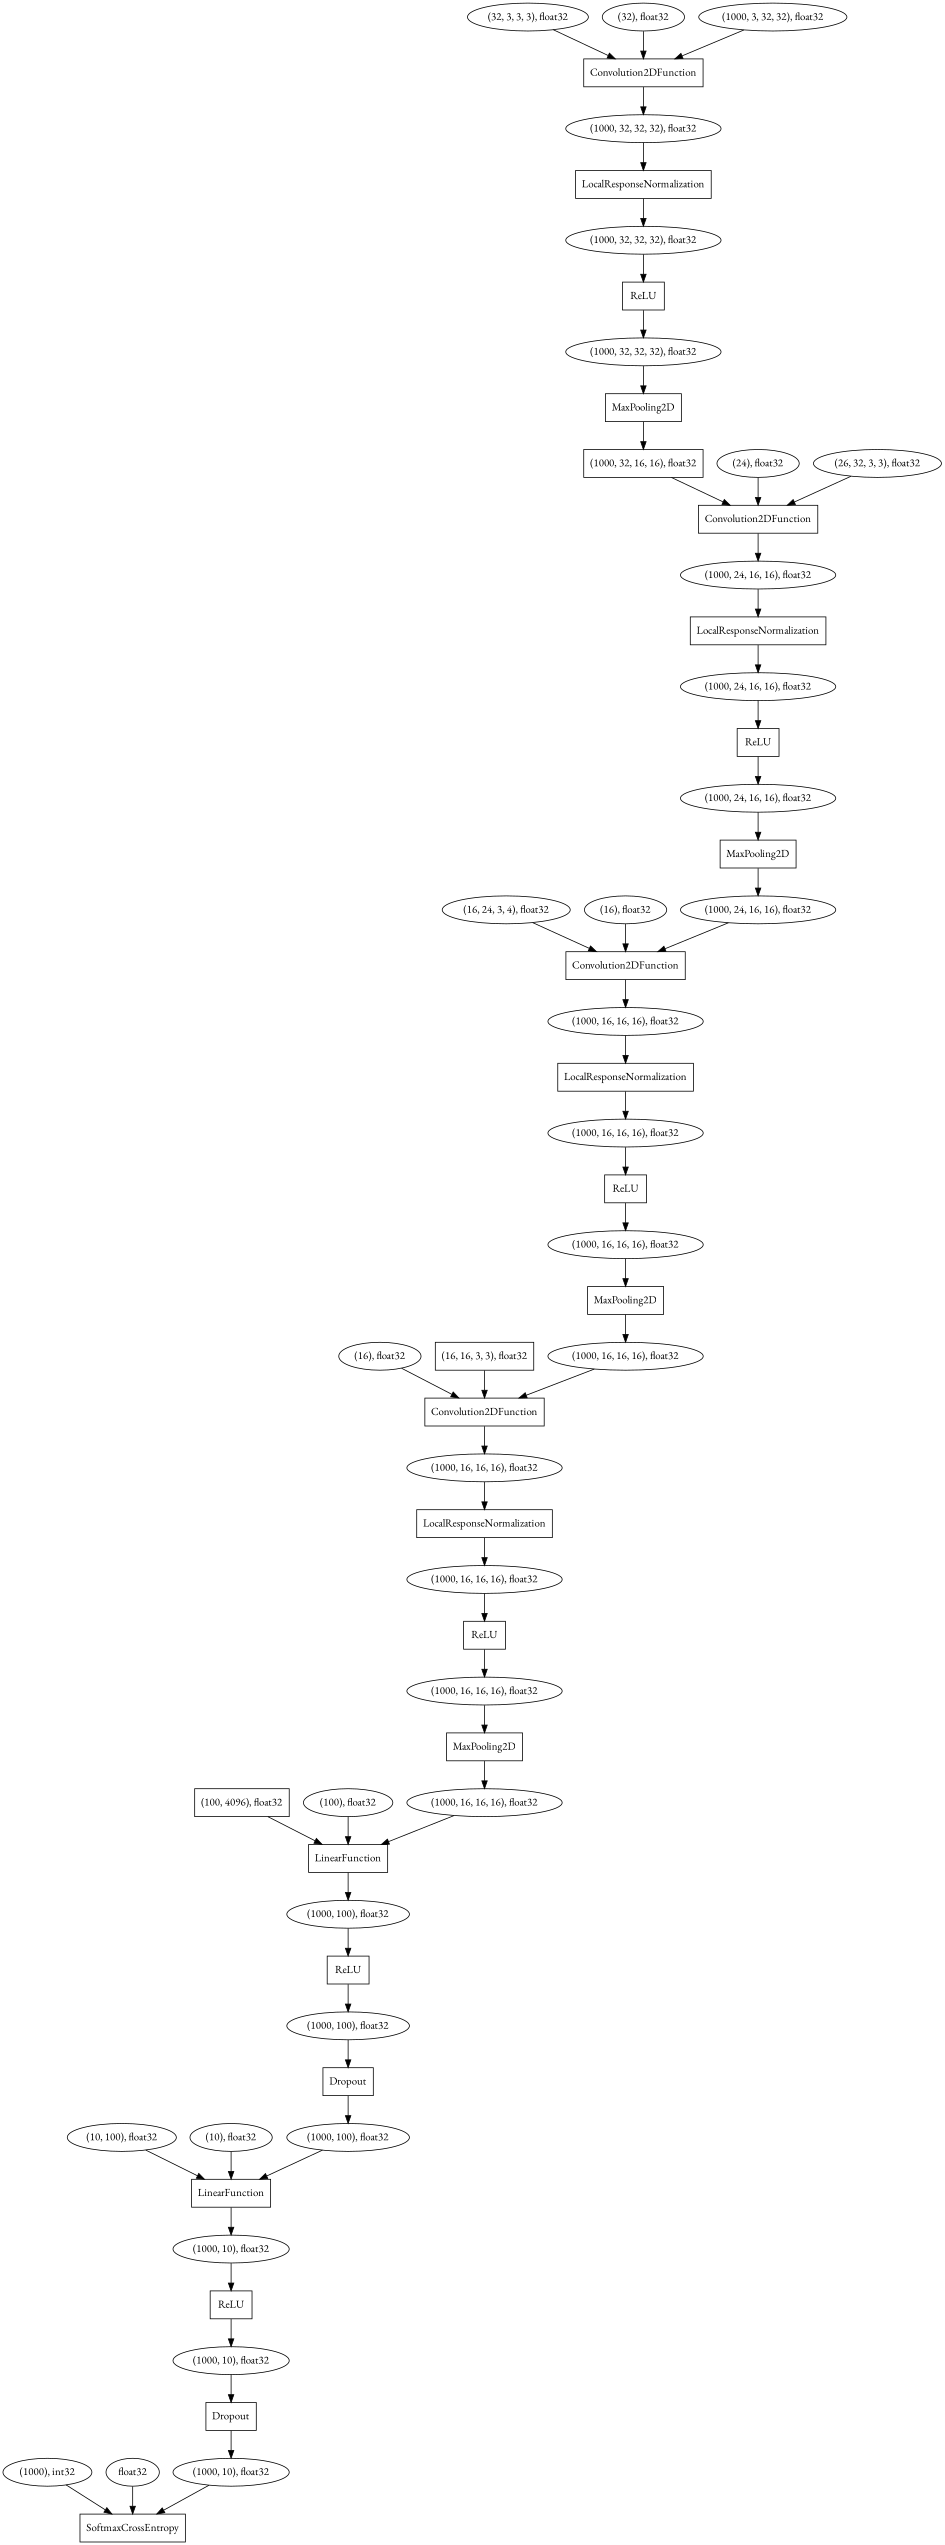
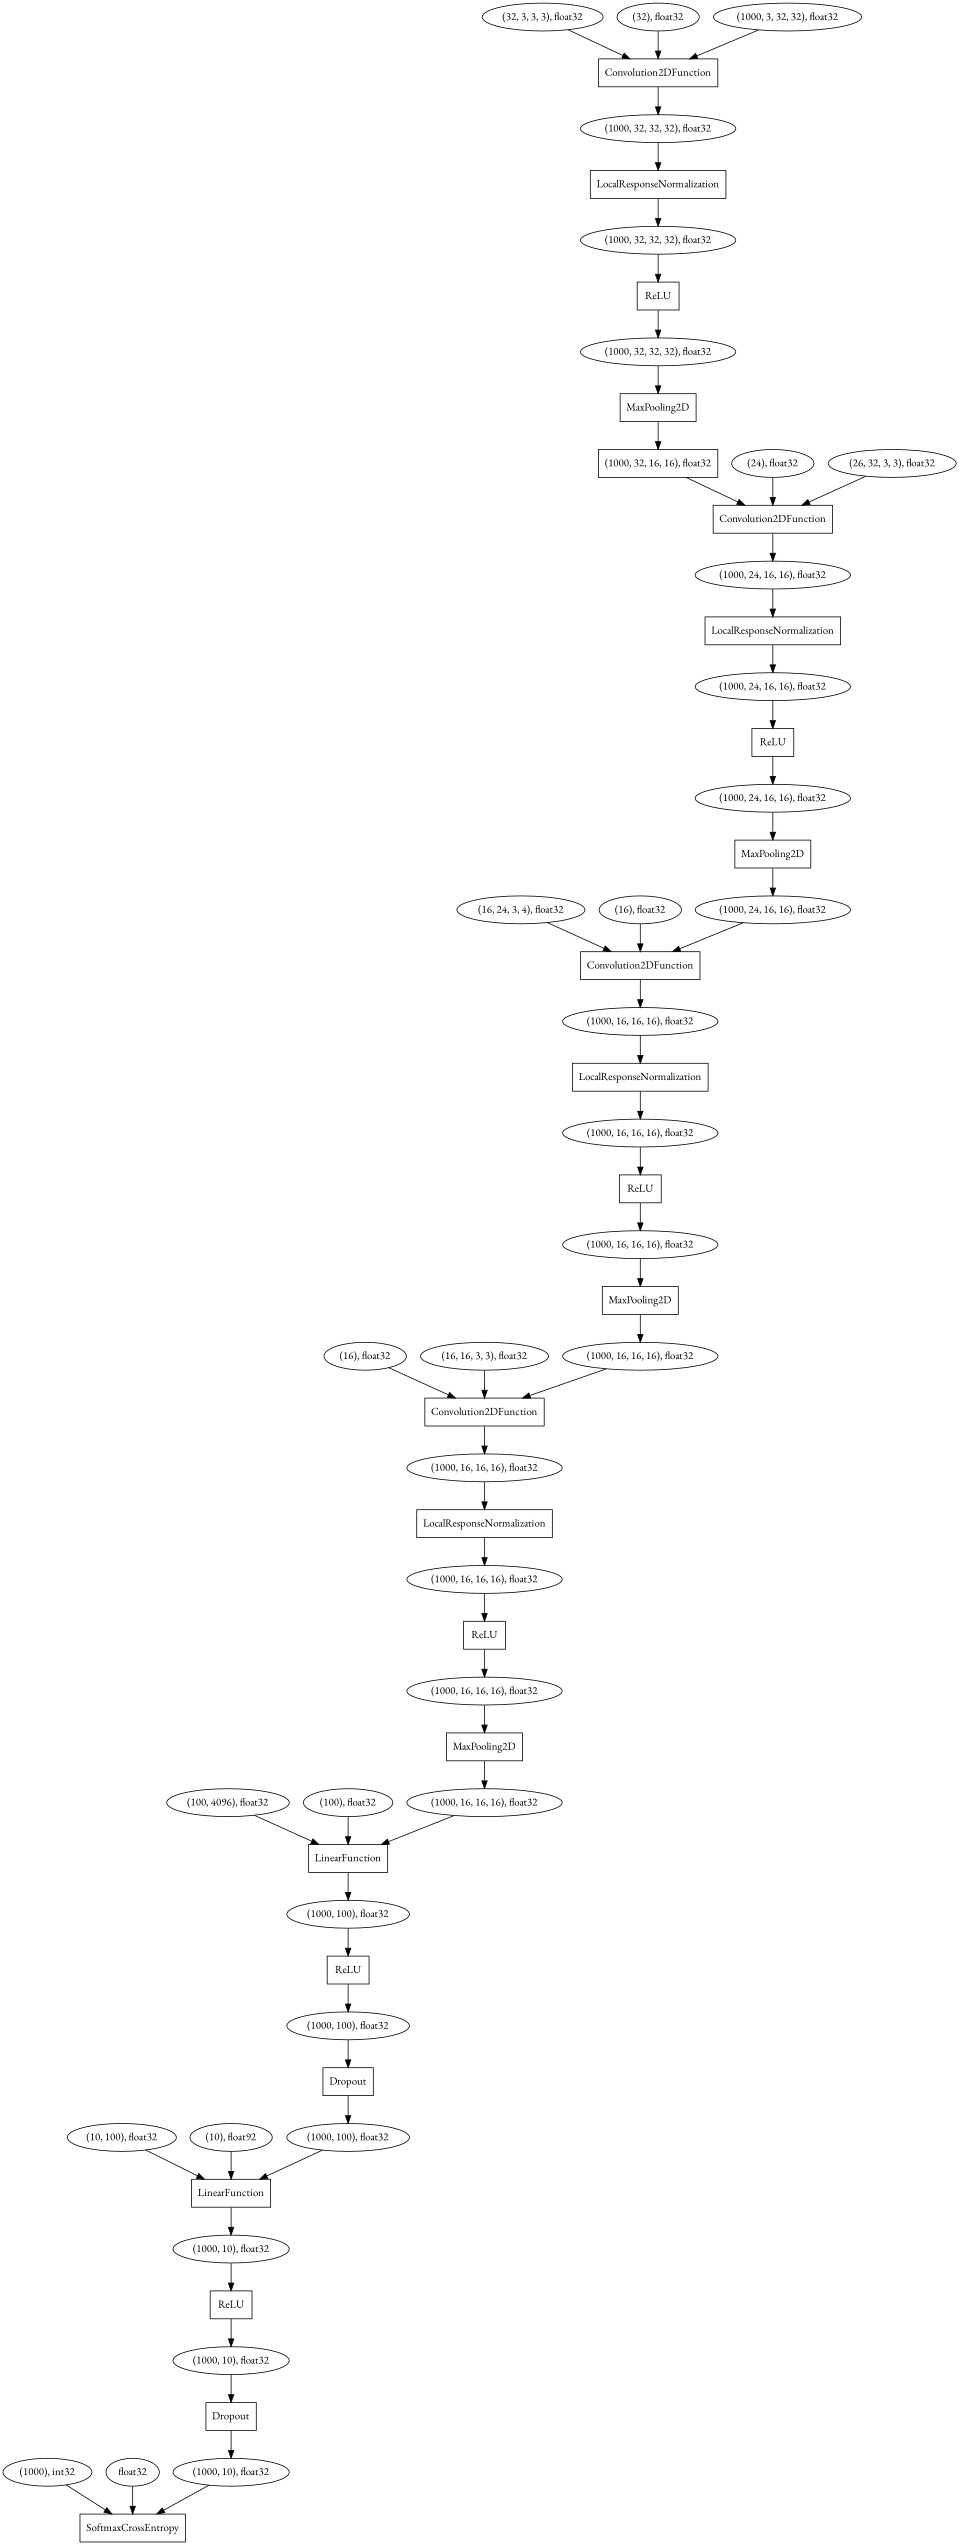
node "(16, 16, 3, 3), float32": shape box -> ellipse
node "(100, 4096), float32": shape box -> ellipse
node "(10), float32": label "(10), float32" -> "(10), float92"
